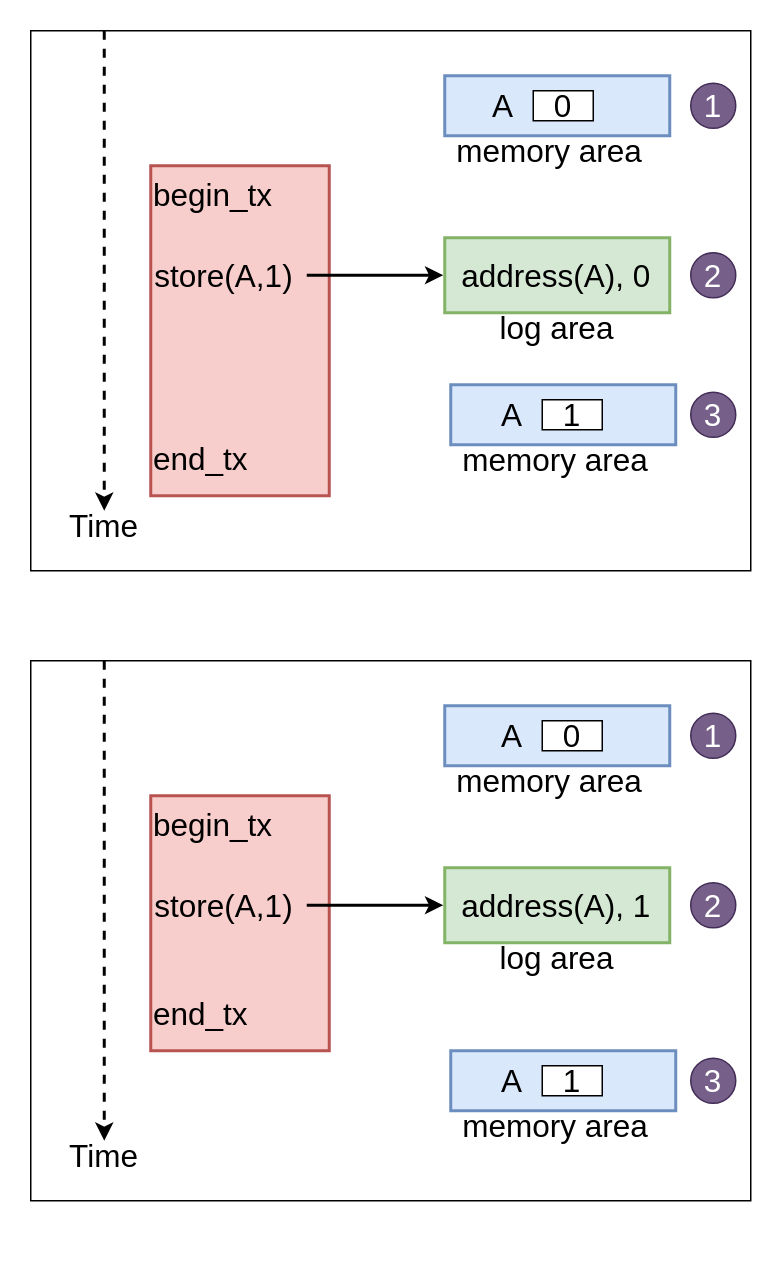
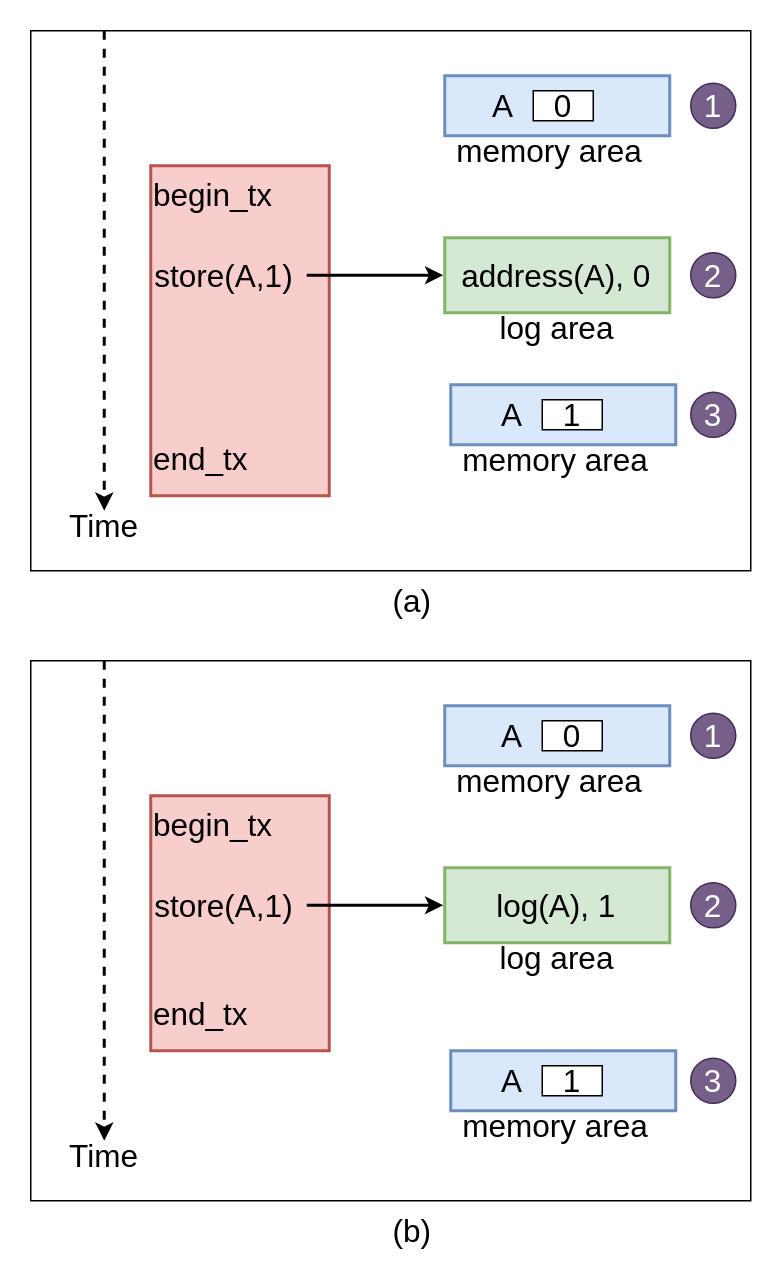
node "(a)": added
node "address(A), 1": label "address(A), 1" -> "log(A), 1"
node "(b)": added
